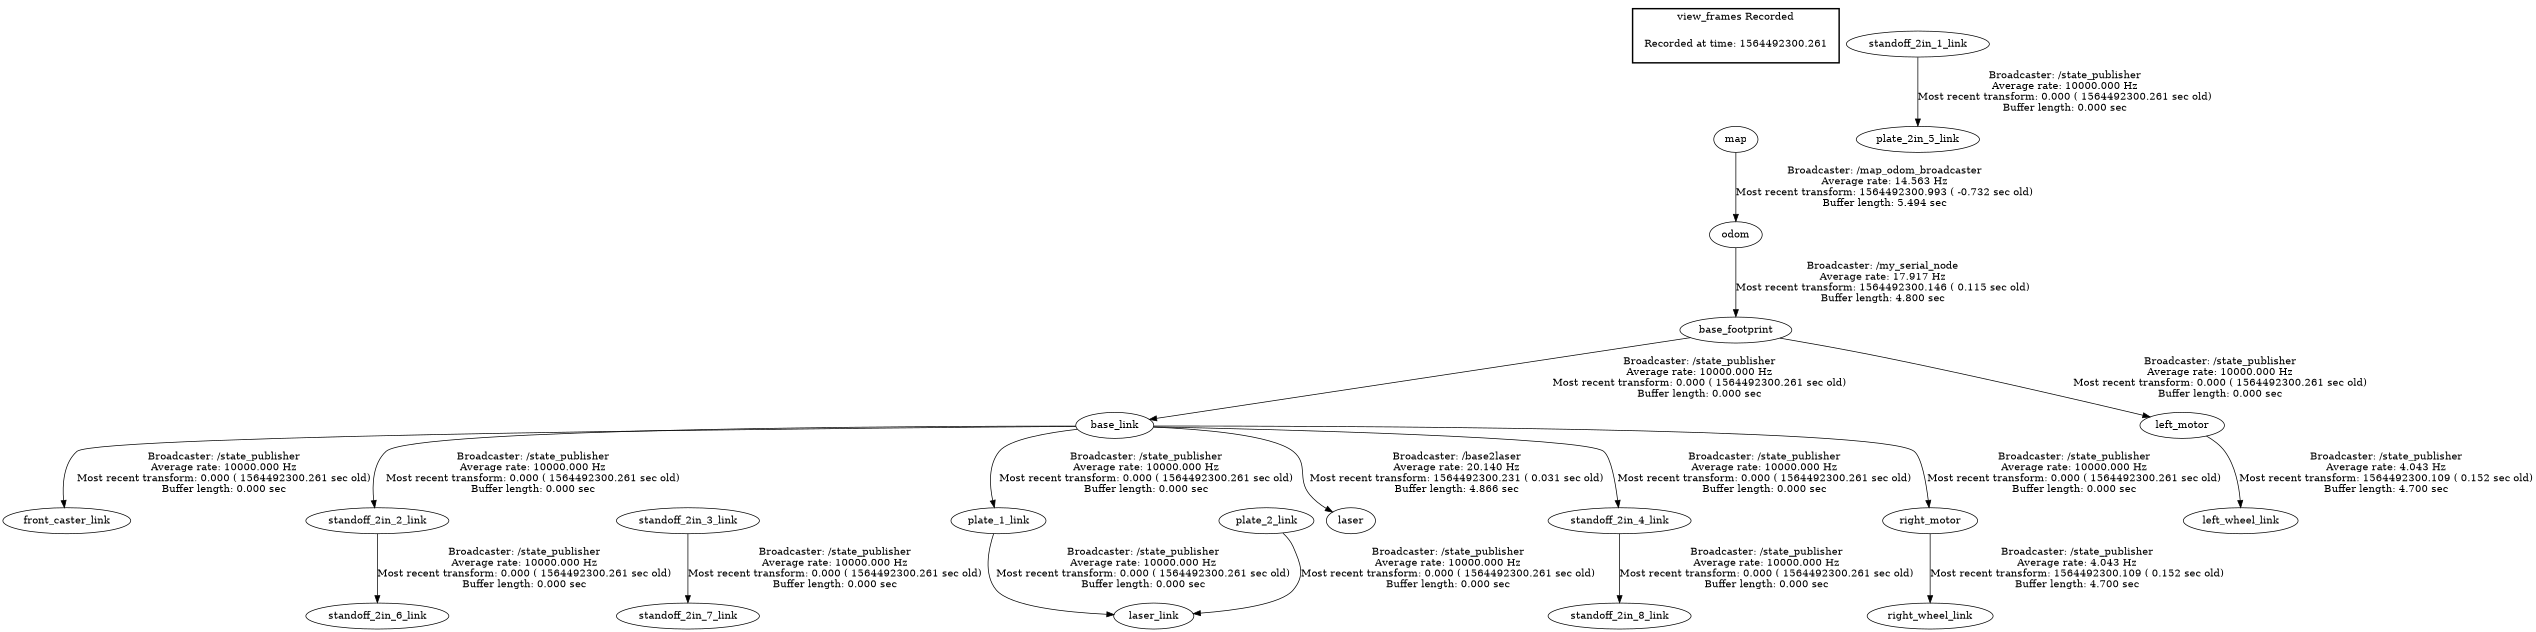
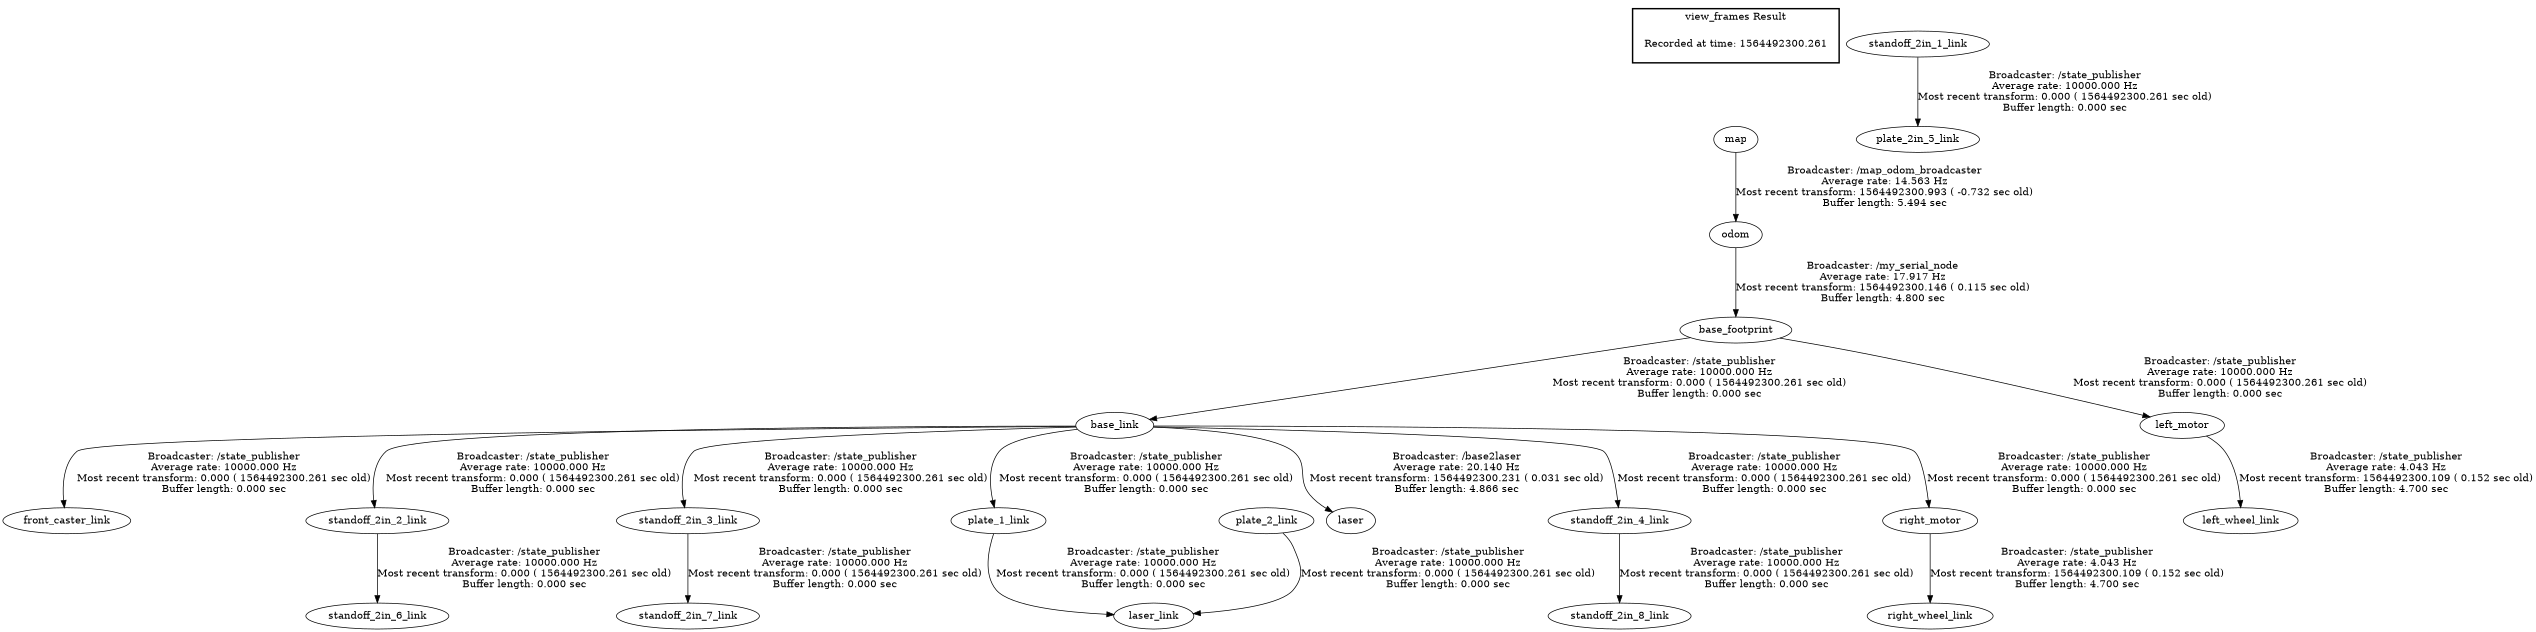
cluster "view_frames Recorded": label "view_frames Recorded" -> "view_frames Result"
edge "base_link" -> "standoff_2in_3_link": added, label "Broadcaster: /state_publisher Average rate: 10000.000 Hz Most recent transform: 0.000 ( 1564492300.261 sec old) Buffer length: 0.000 sec"
